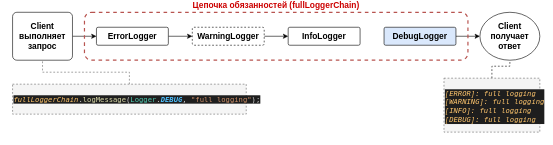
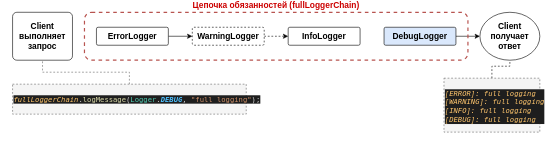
edge "Client выполняет запрос" -> "ErrorLogger": removed
edge "WarningLogger" -> "InfoLogger": style solid -> dashed
